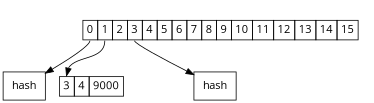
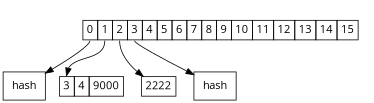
node "2222": added
